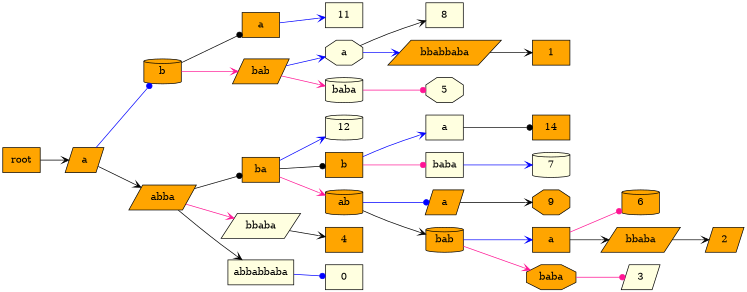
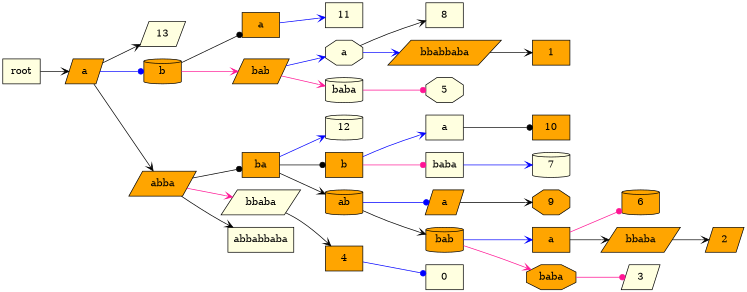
node "13": added
node "14": label "14" -> "10"
node "root": fillcolor orange -> lightyellow
edge "ba" -> "ab": color deeppink -> black
edge "abbabbaba" -> "0": now "4" -> "0"
